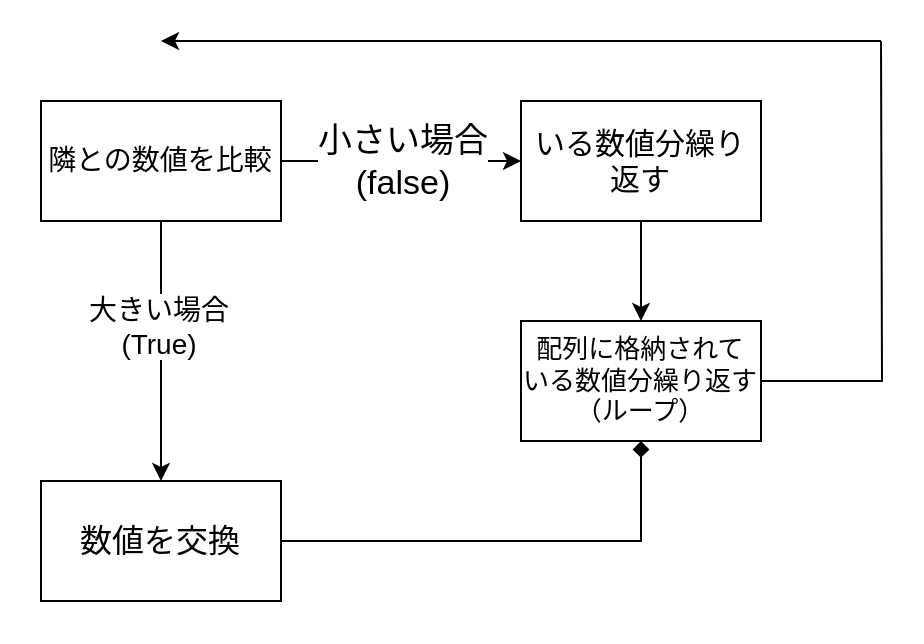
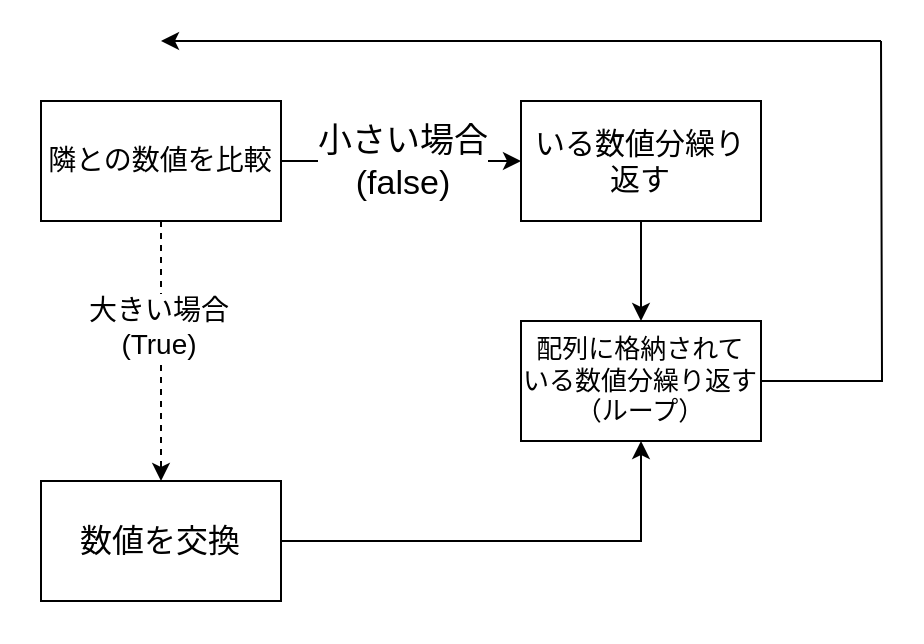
edge "隣との数値を比較" -> "数値を交換": style solid -> dashed
edge "数値を交換" -> "配列に格納されて いる数値分繰り返す （ループ）": arrowhead diamond -> classic
